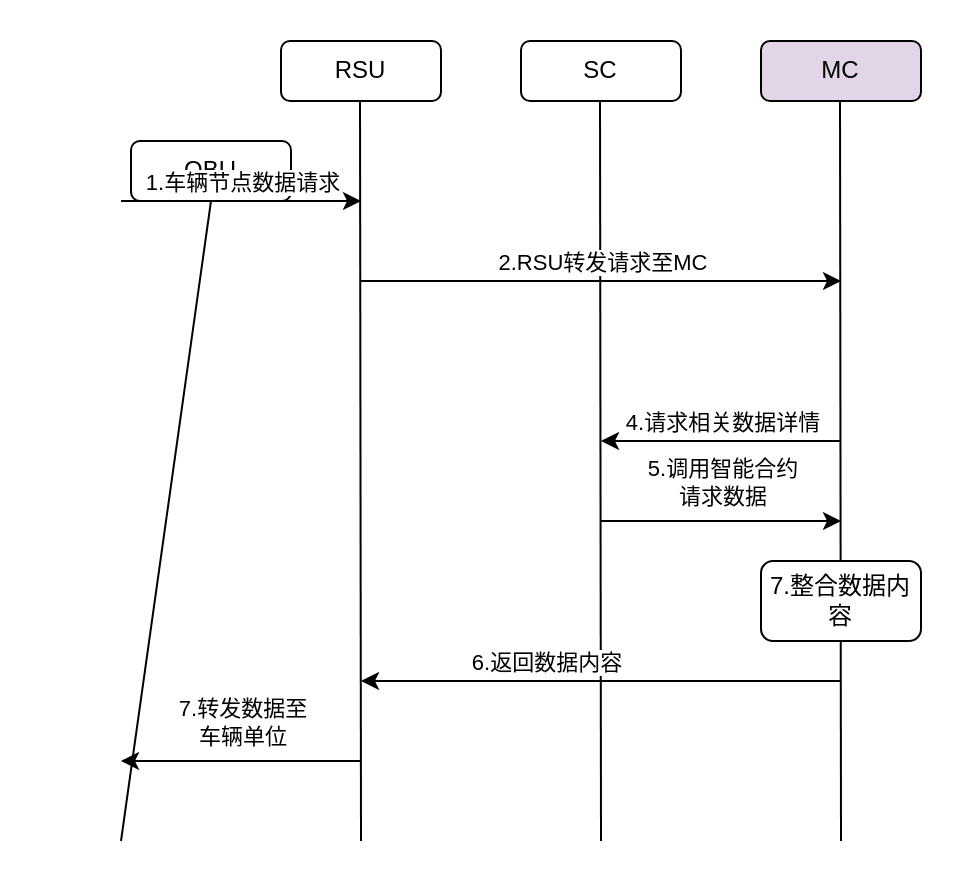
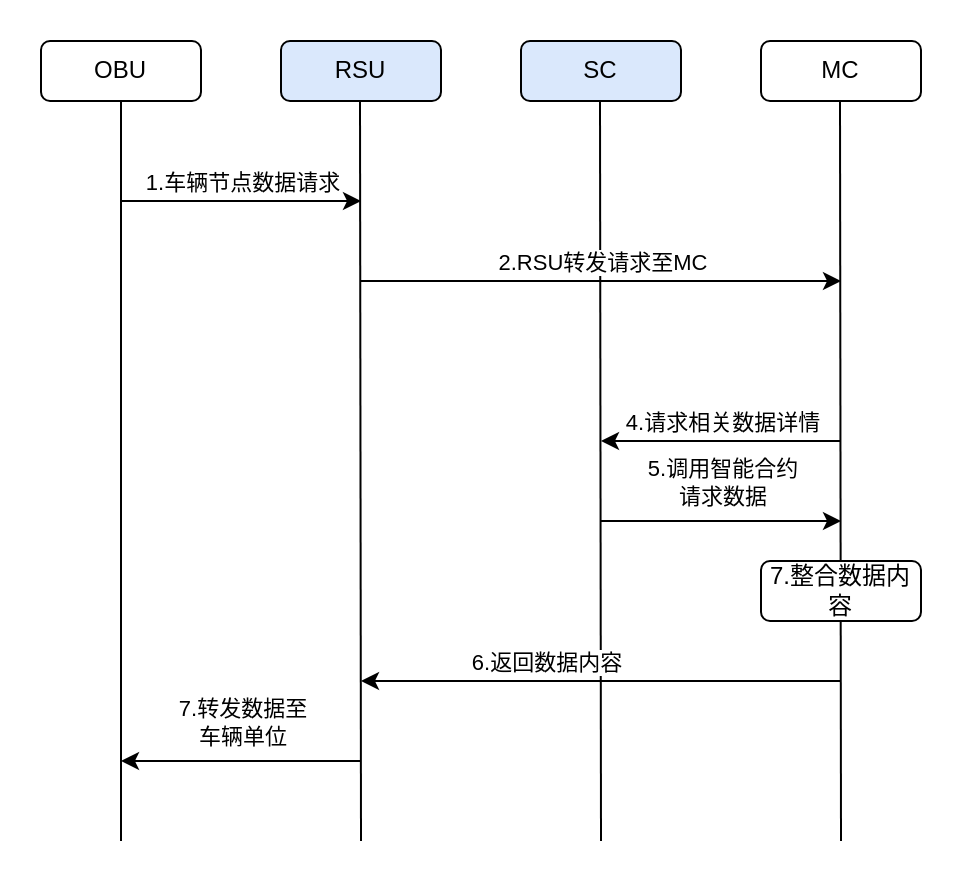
node "RSU": fillcolor #ffffff -> #dae8fc
node "SC": fillcolor #ffffff -> #dae8fc
node "MC": fillcolor #e1d5e7 -> #ffffff
node "OBU": moved (211, 171) -> (121, 71)
node "7.整合数据内容": size 160x80 -> 160x60
